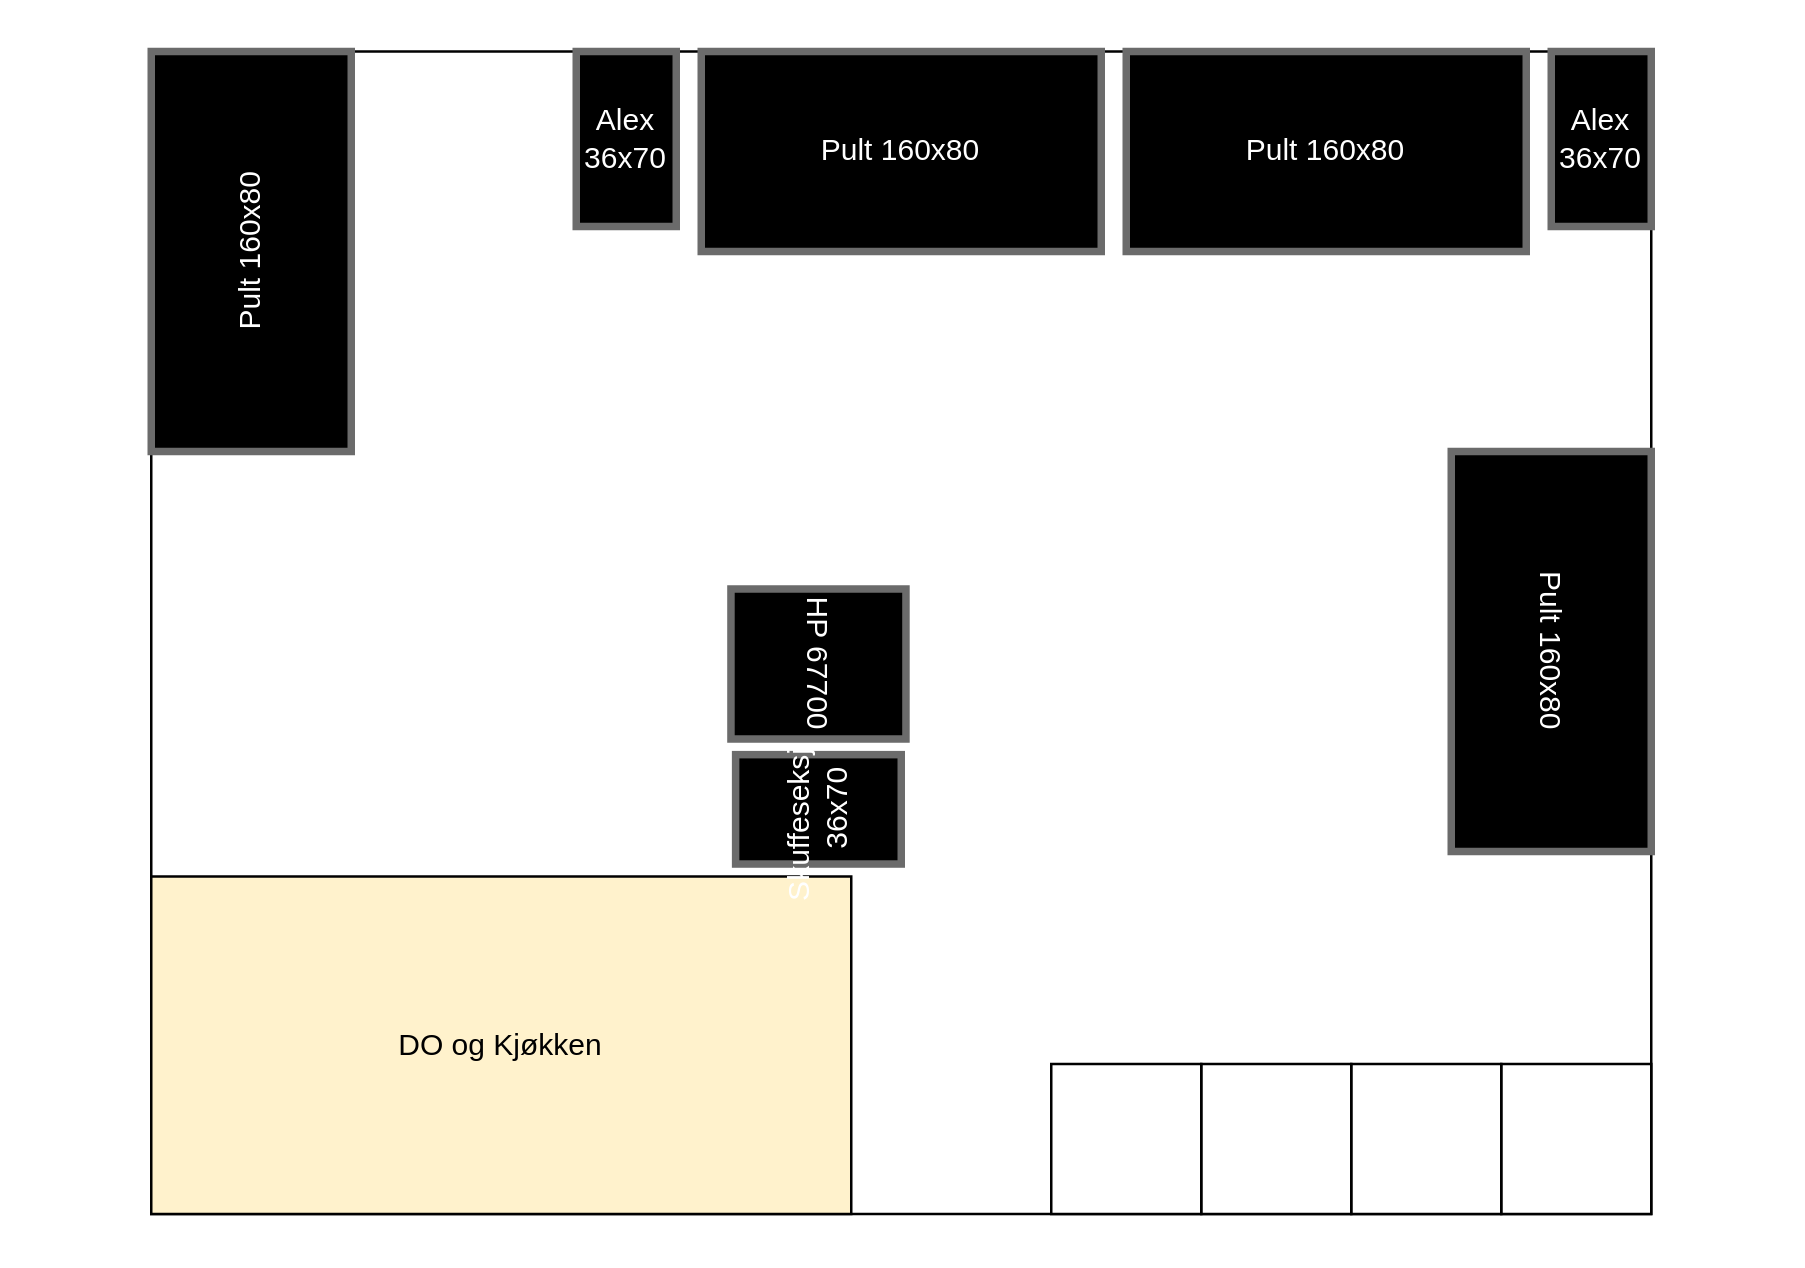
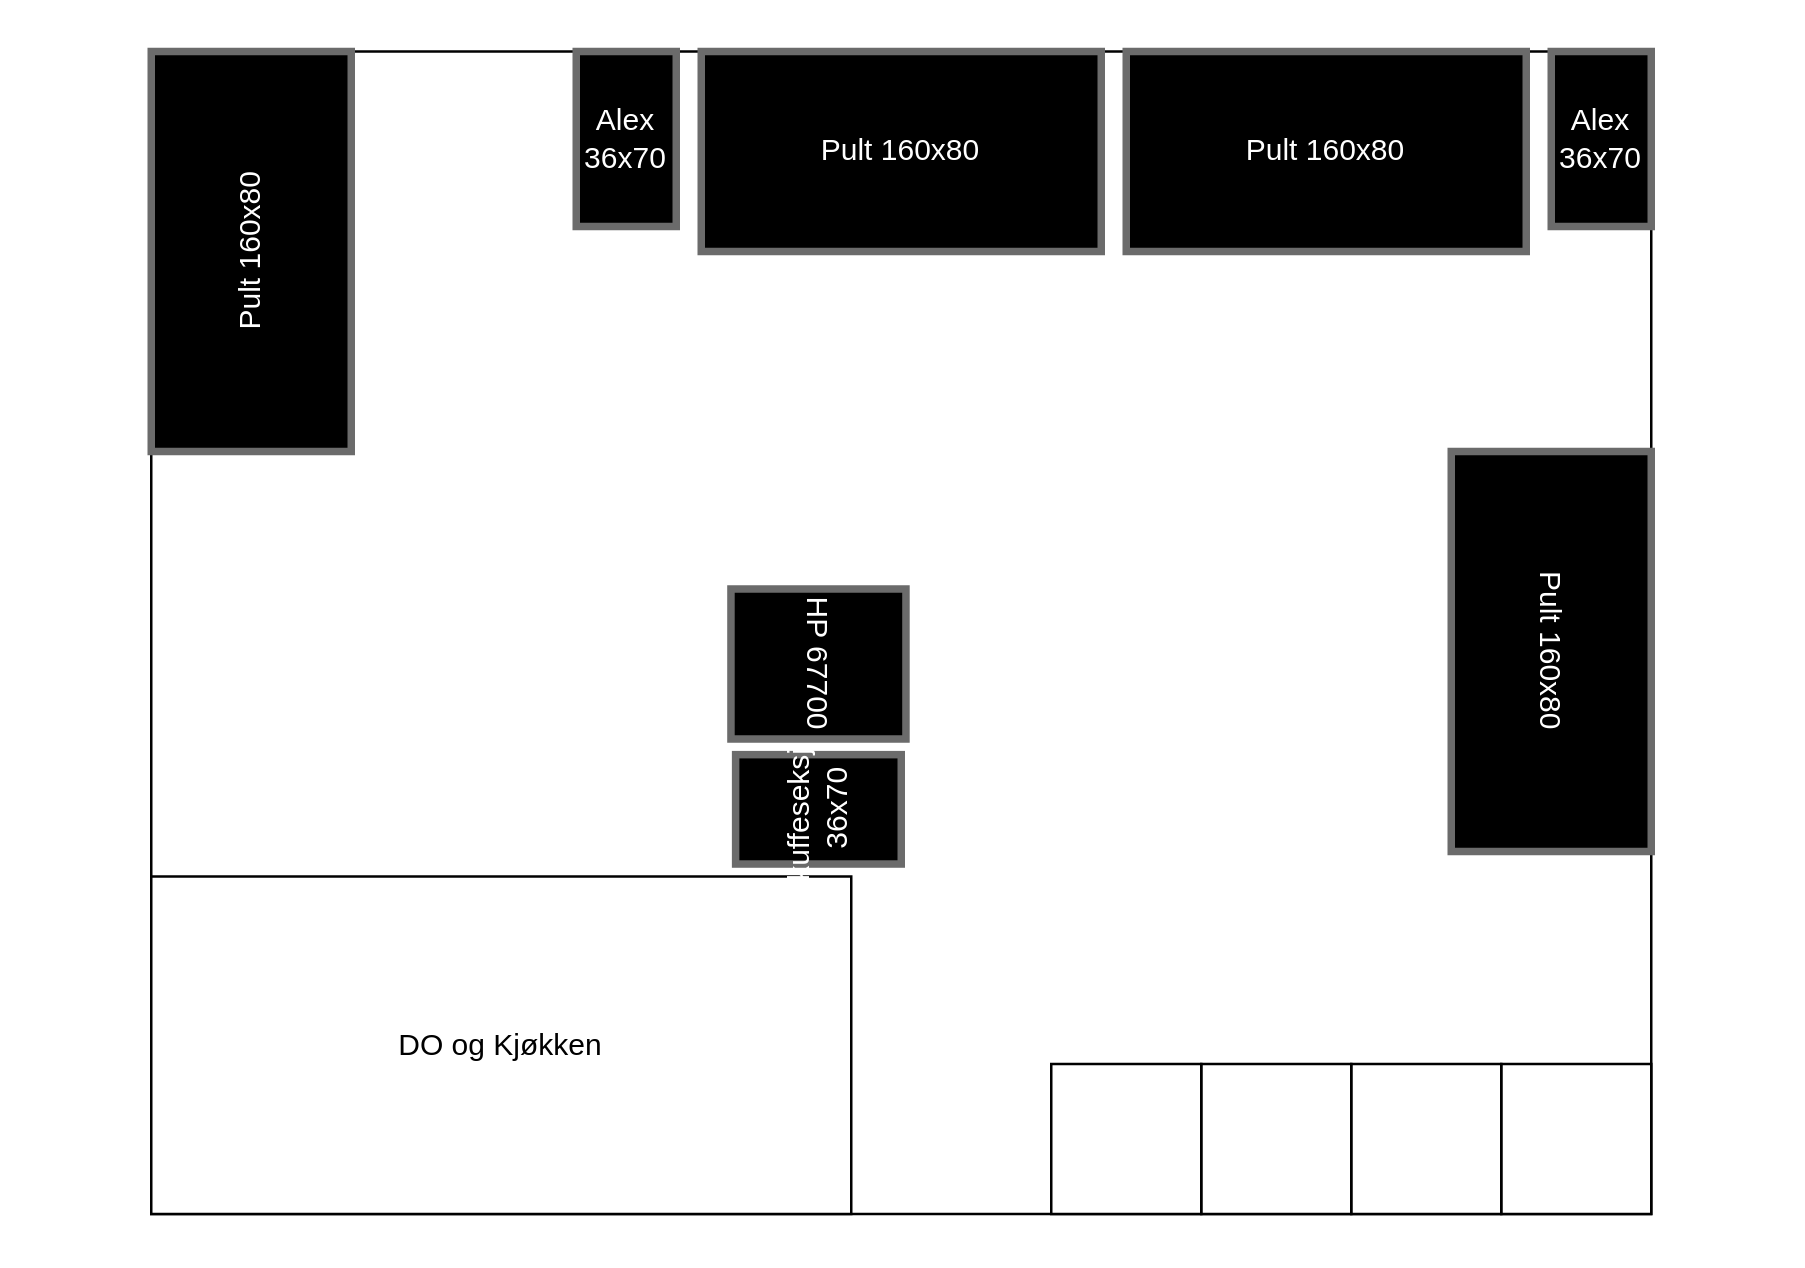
node "DO og Kjøkken": fillcolor #fff2cc -> #ffffff
